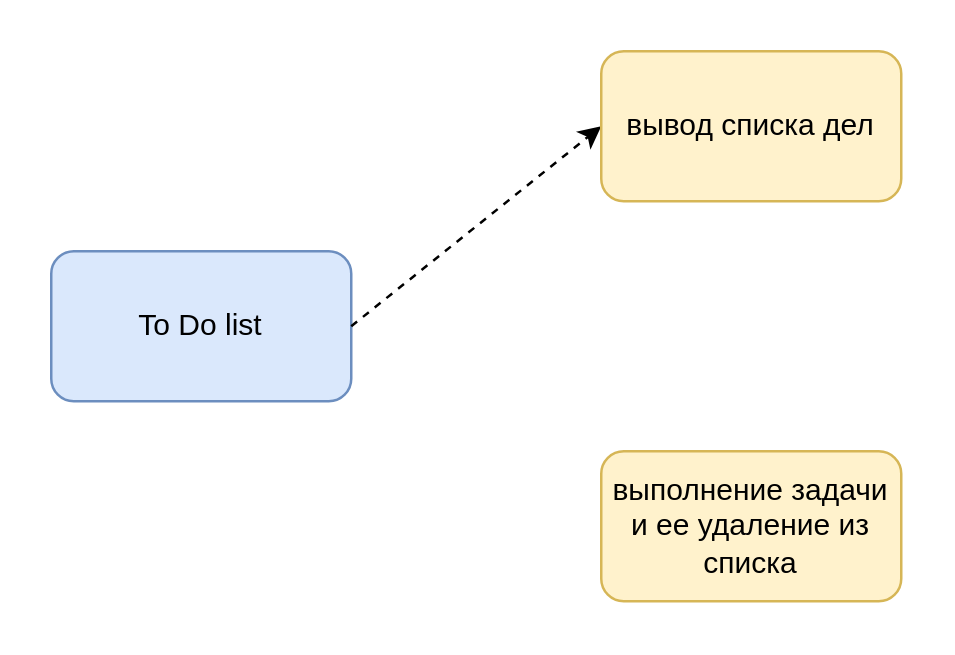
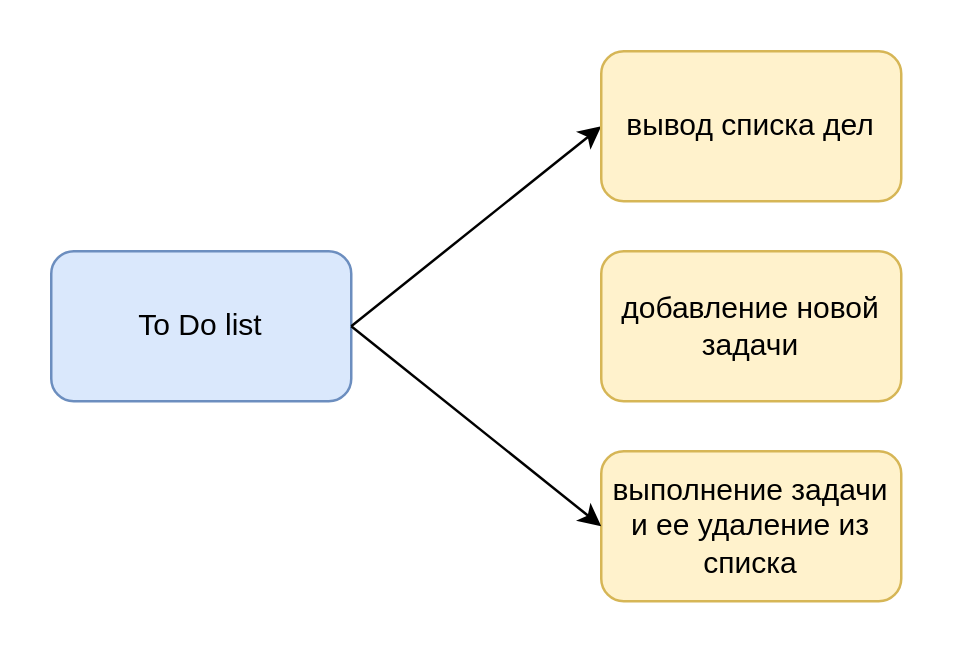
edge "To Do list" -> "вывод списка дел": style dashed -> solid
node "добавление новой задачи": added
edge "To Do list" -> "выполнение задачи и ее удаление из списка": added
